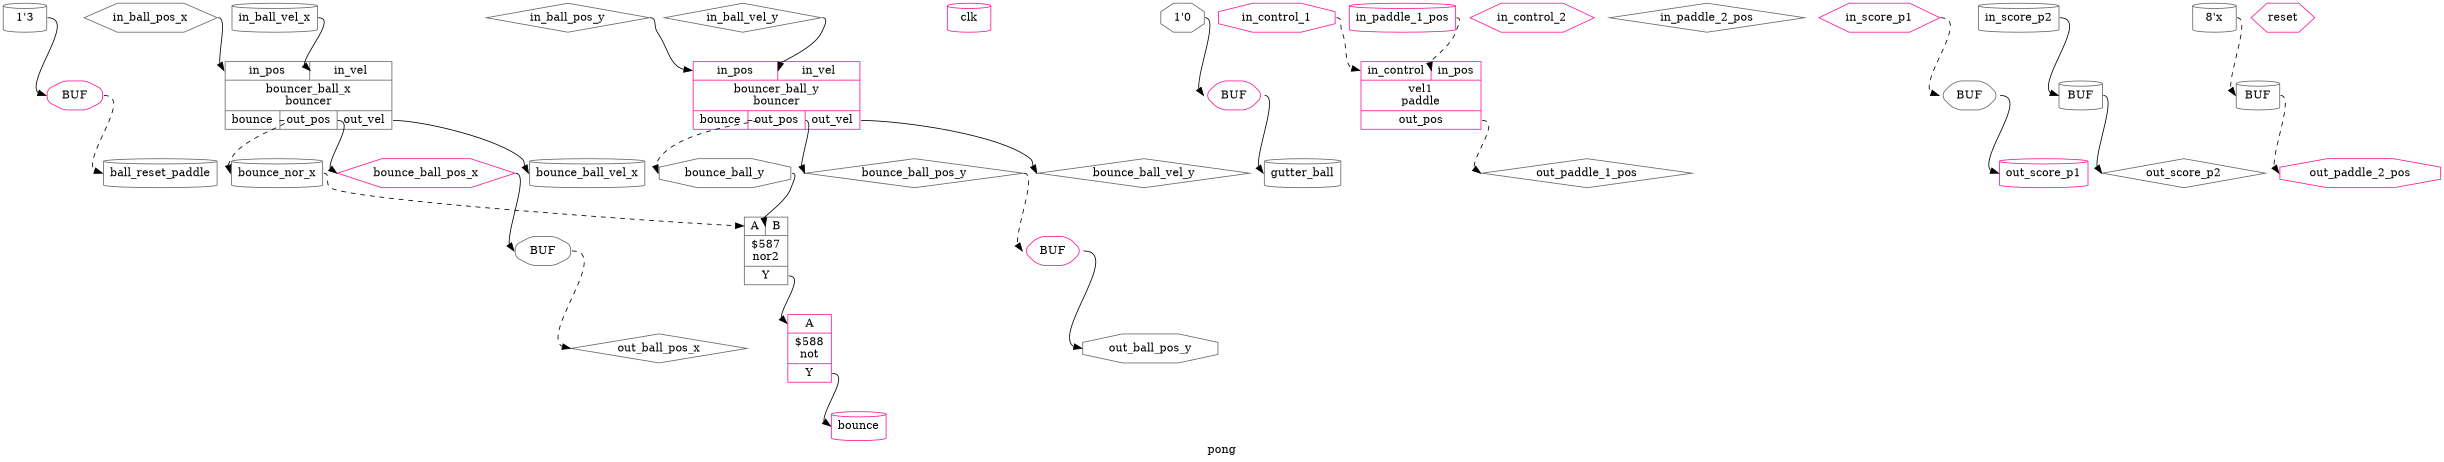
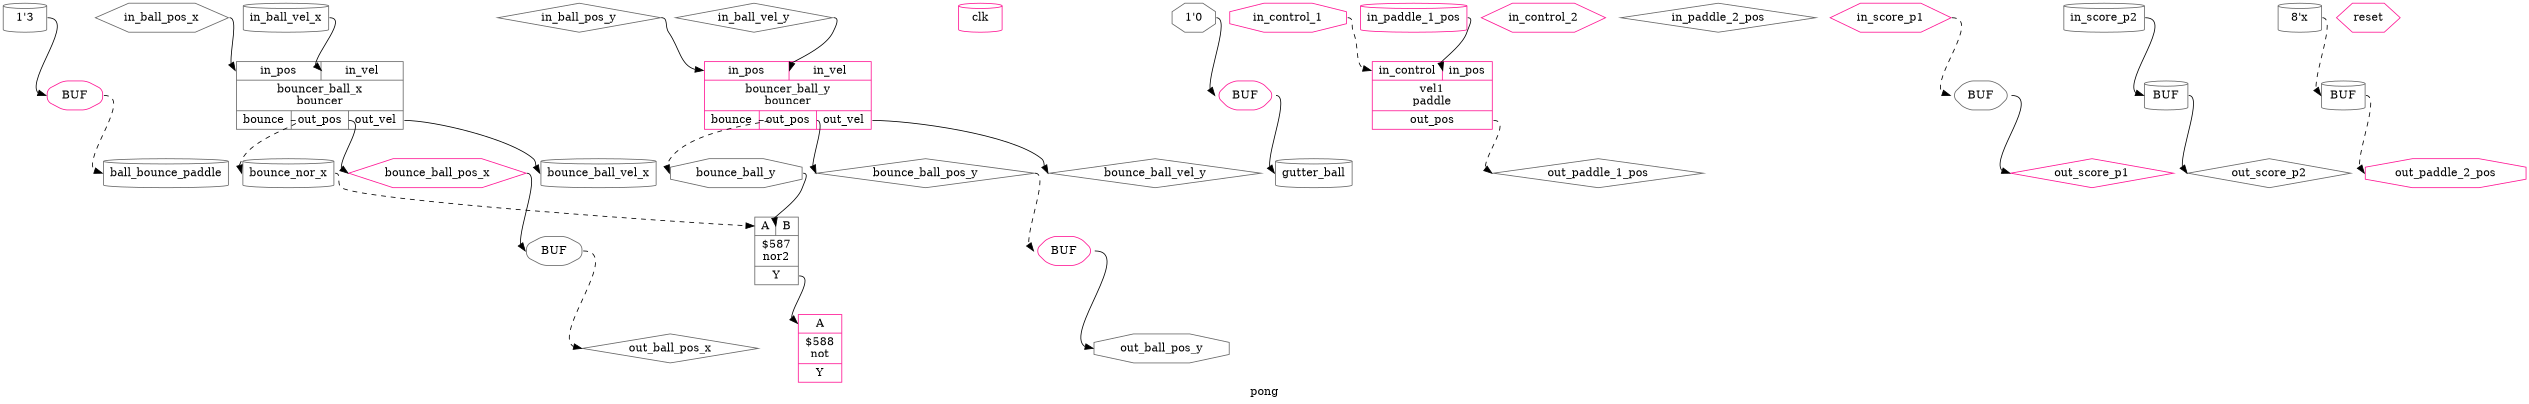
edge "in_paddle_1_pos" -> "in_control": style dashed -> solid
node "ball_reset_paddle": label "ball_reset_paddle" -> "ball_bounce_paddle"
node "out_score_p1": shape cylinder -> diamond
node "bounce": removed
